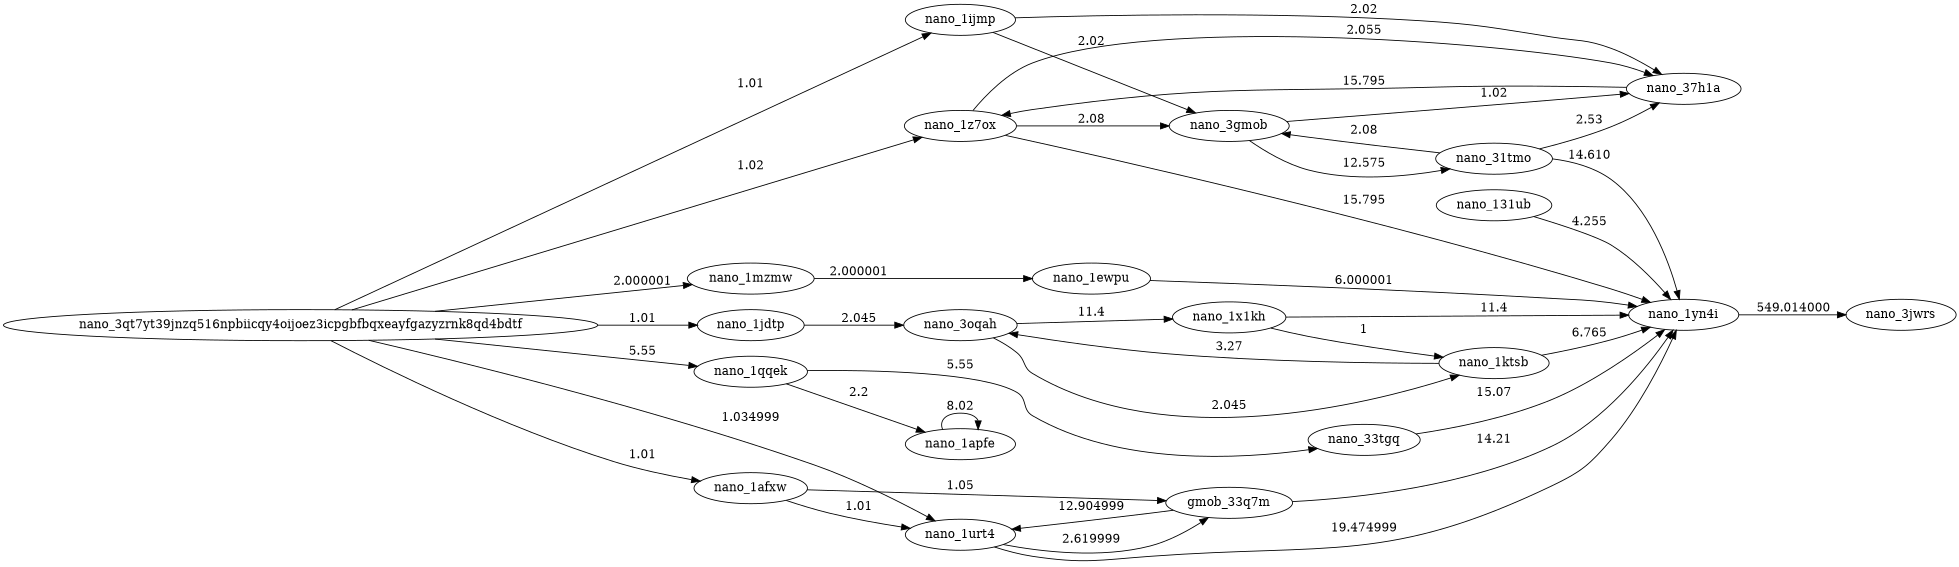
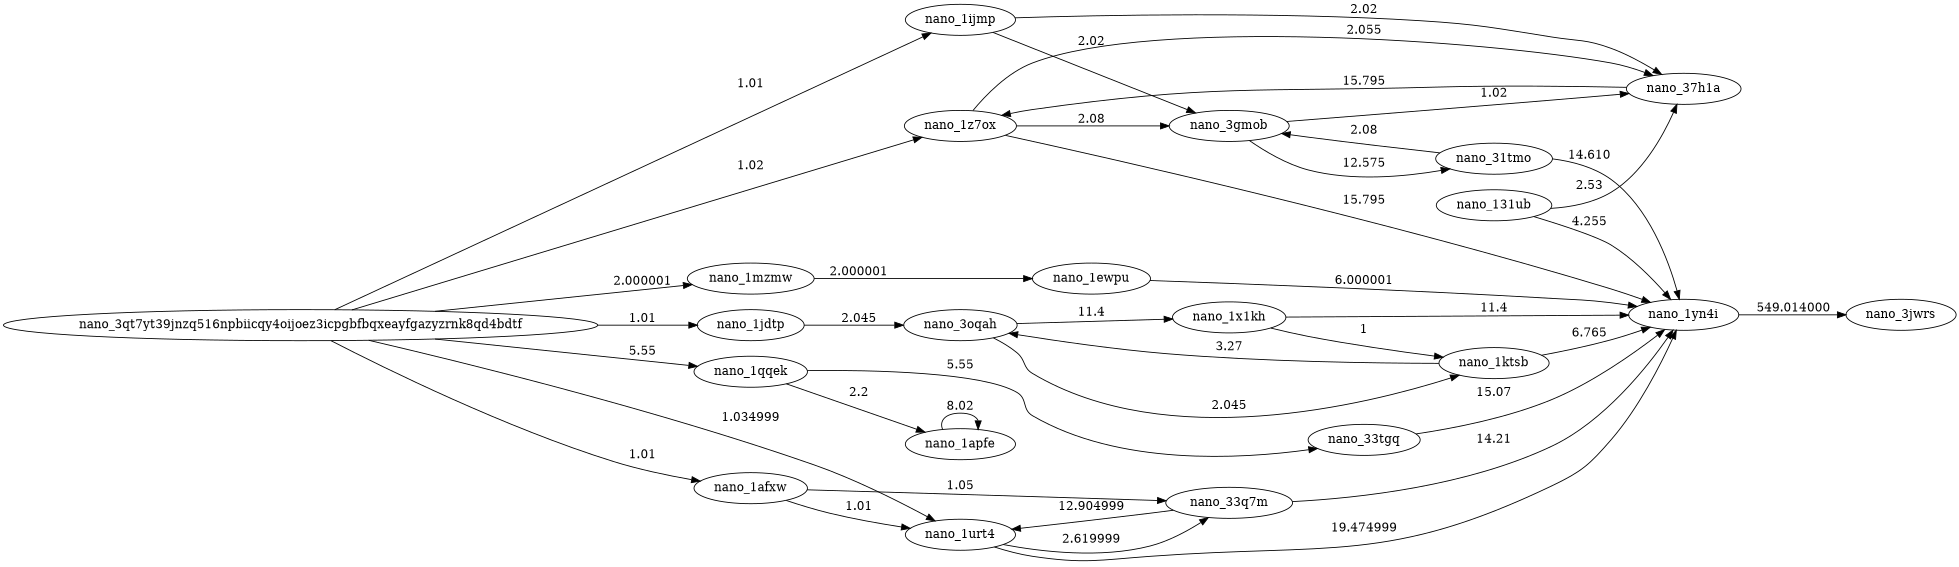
edge "nano_31tmo" -> "nano_37h1a": now "nano_131ub" -> "nano_37h1a"
node "gmob_33q7m": label "gmob_33q7m" -> "nano_33q7m"
